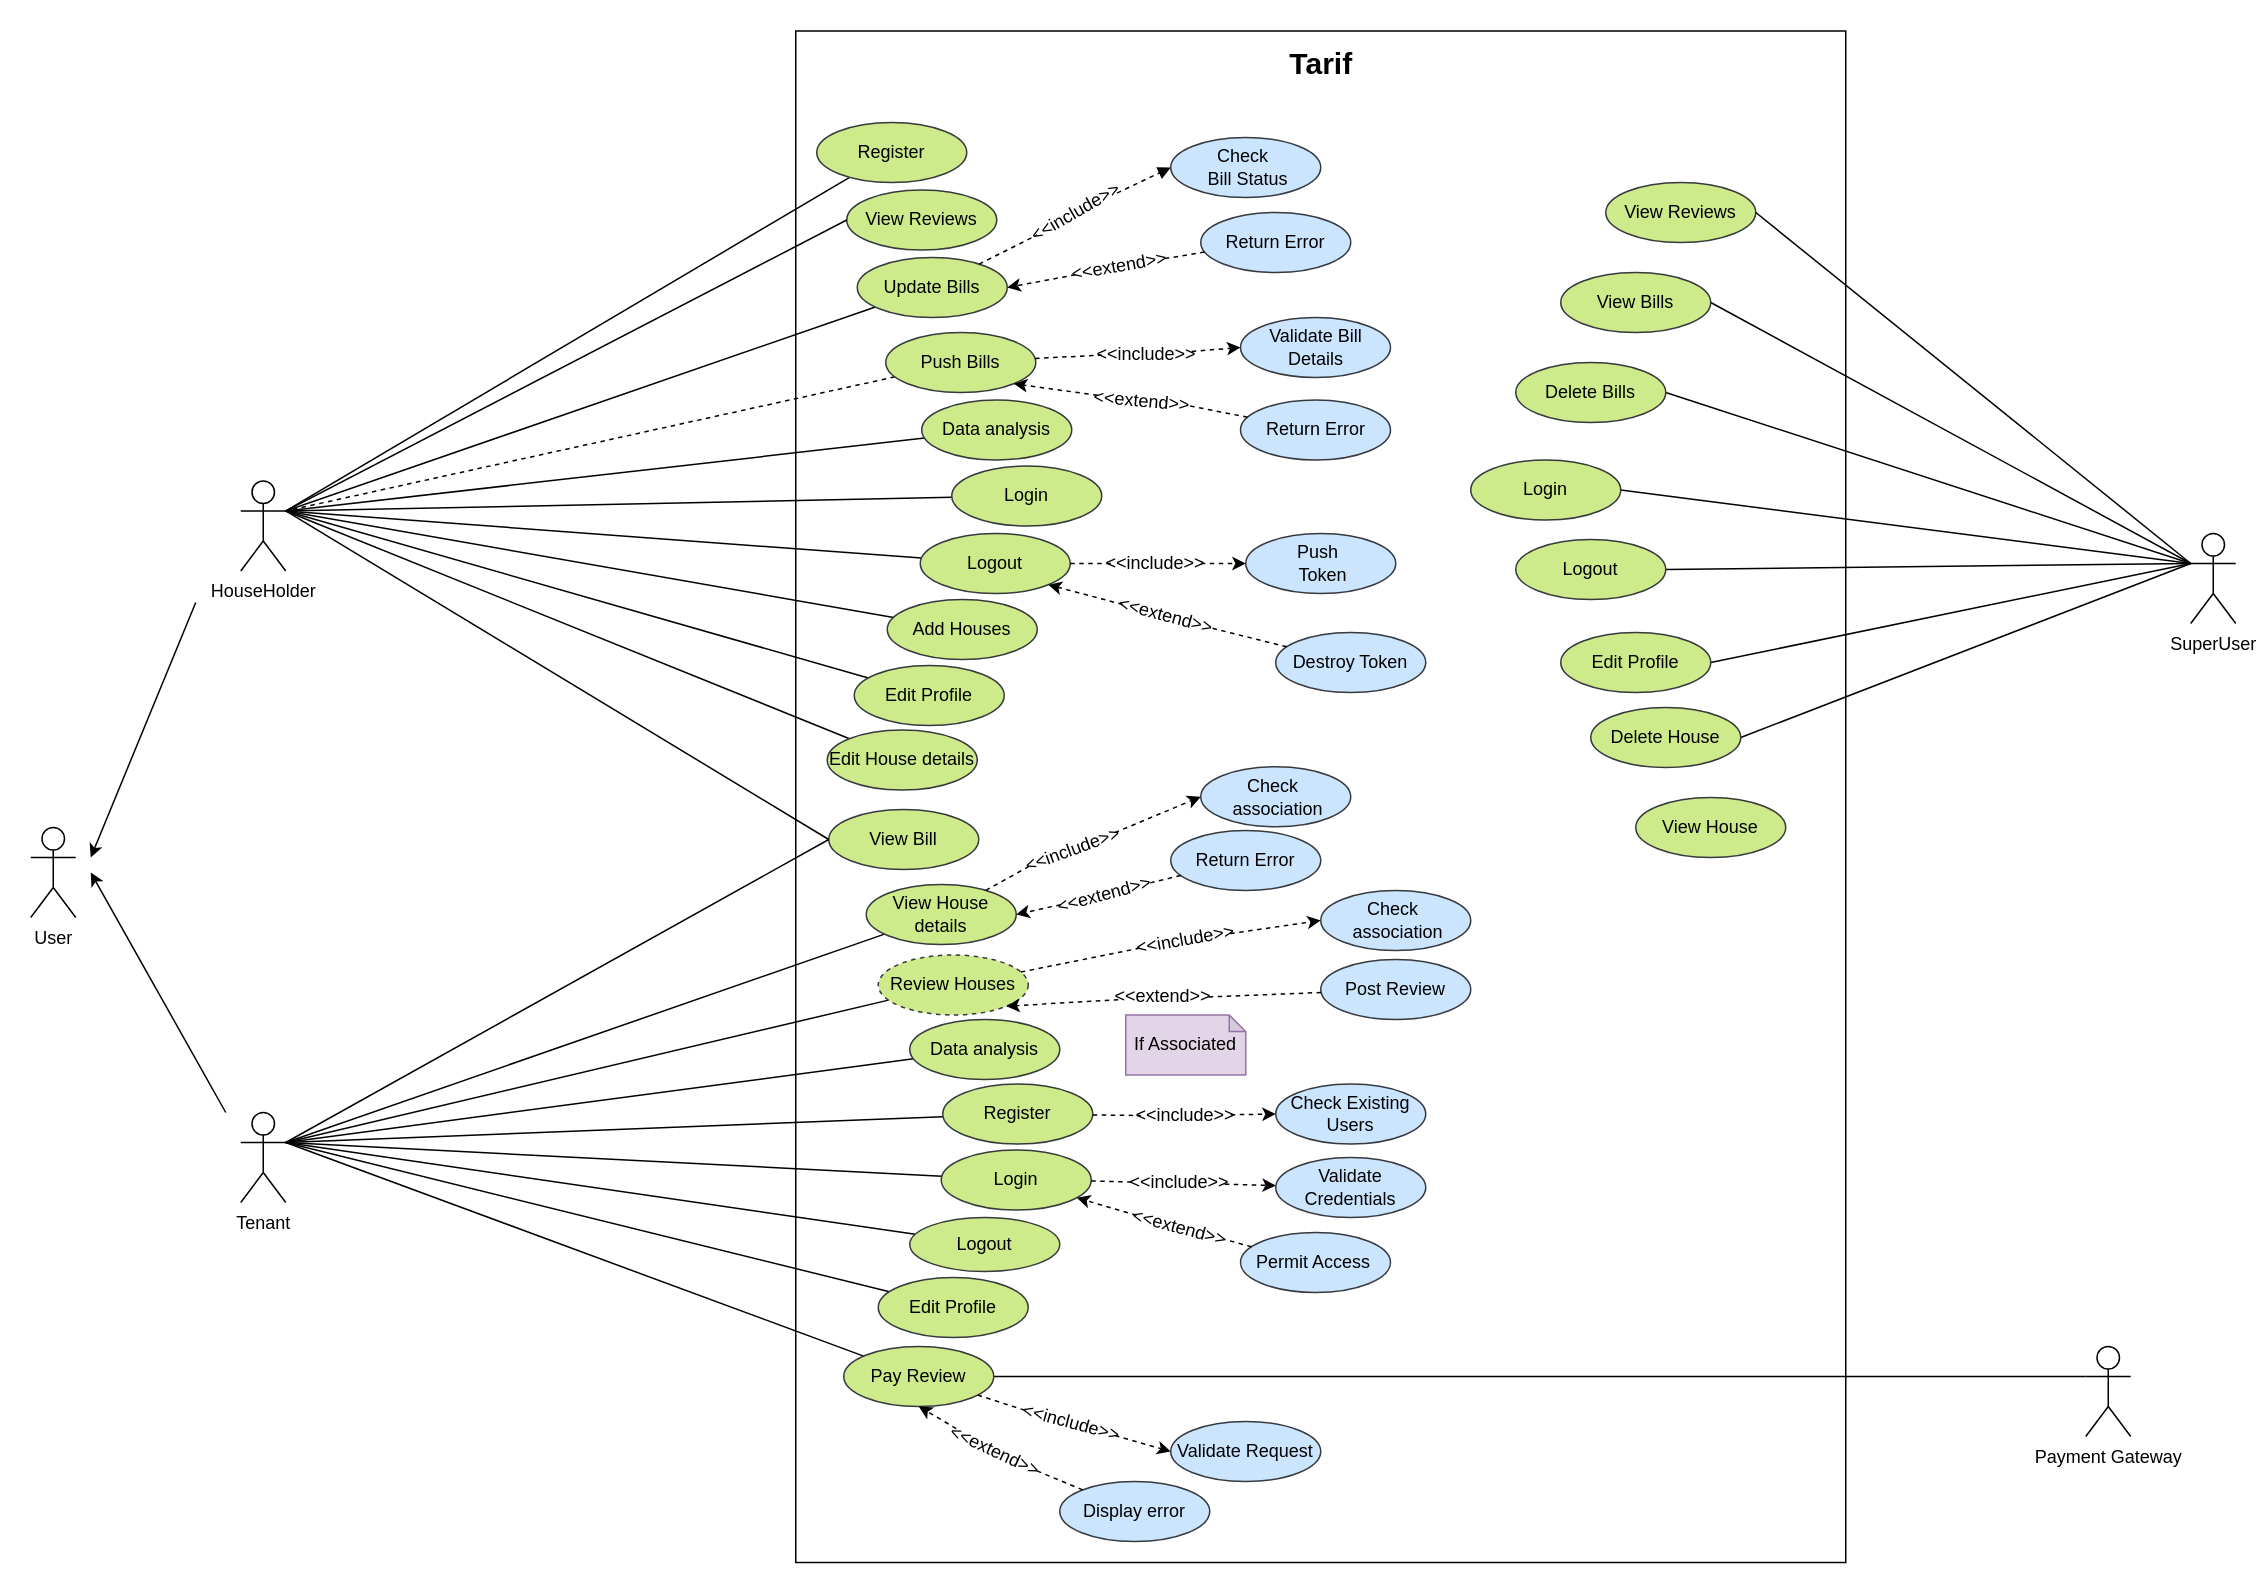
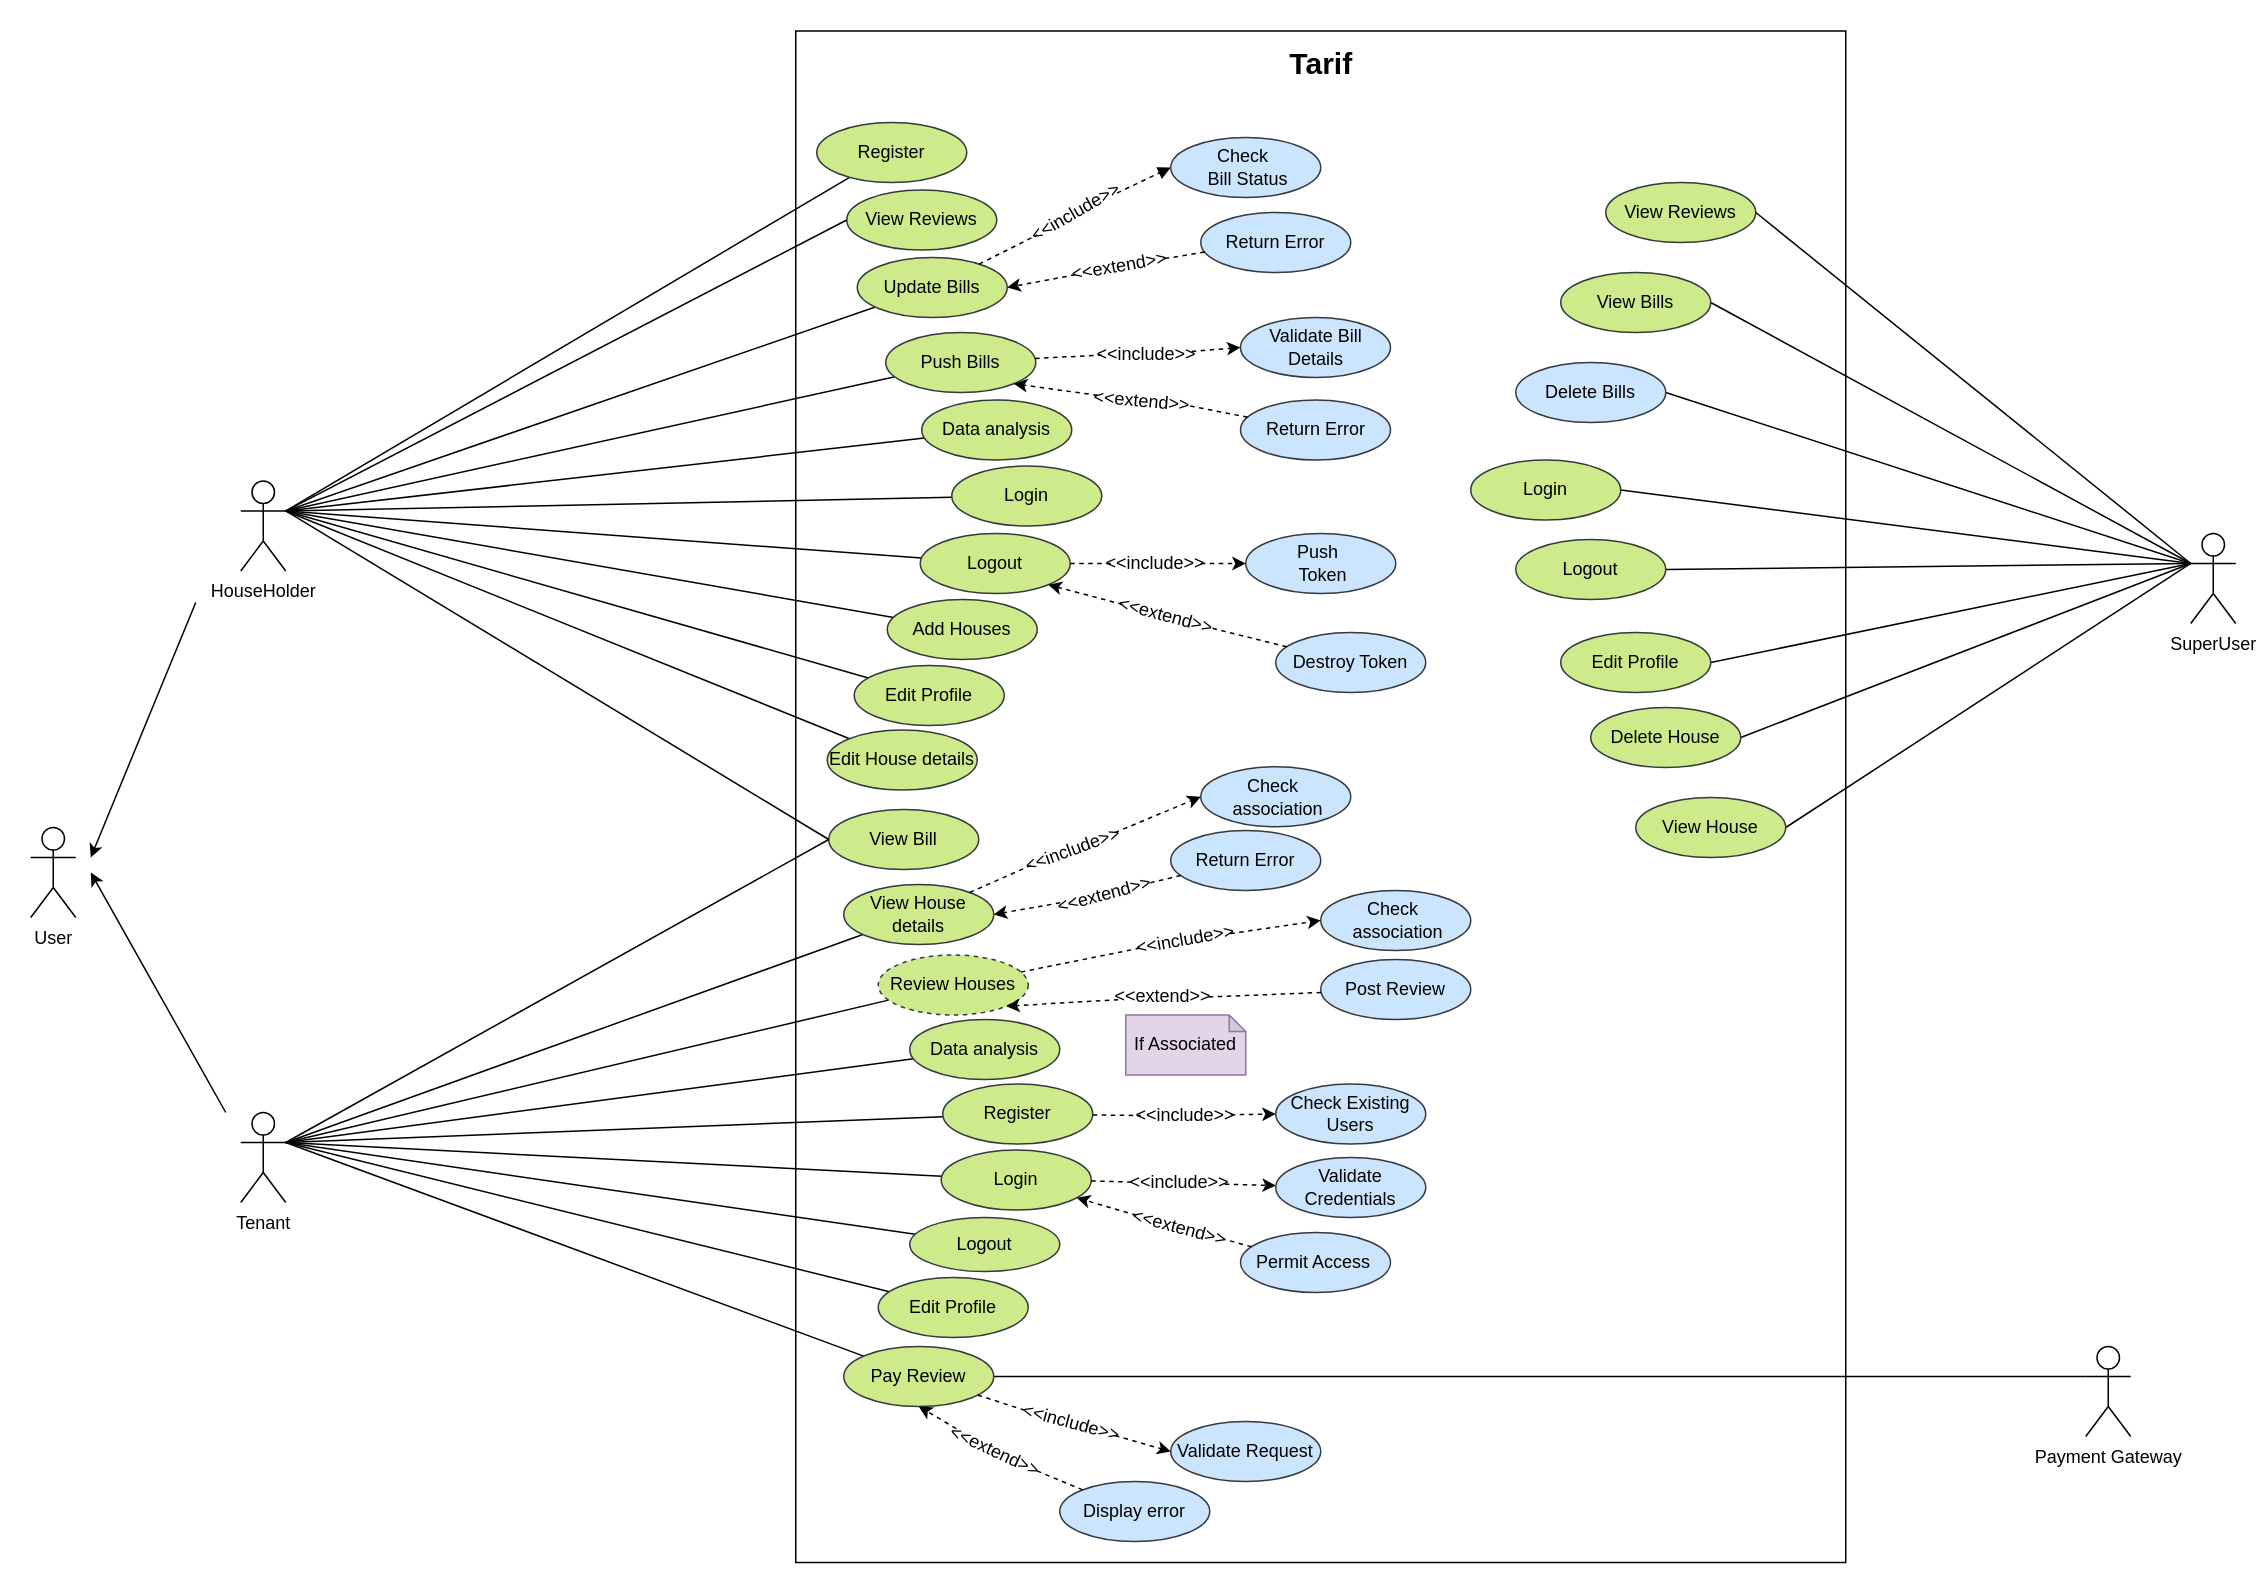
node "Delete Bills": fillcolor #cdeb8b -> #cce5ff
edge "Push Bills" -- "HouseHolder": style dashed -> solid
edge "SuperUser" -- "View House": added
node "View House details": moved (941, 914) -> (919, 914)
